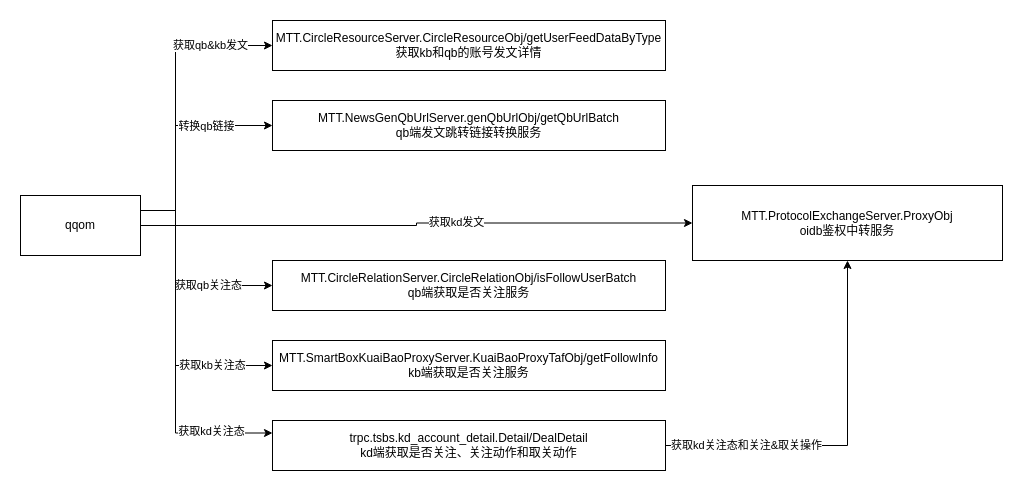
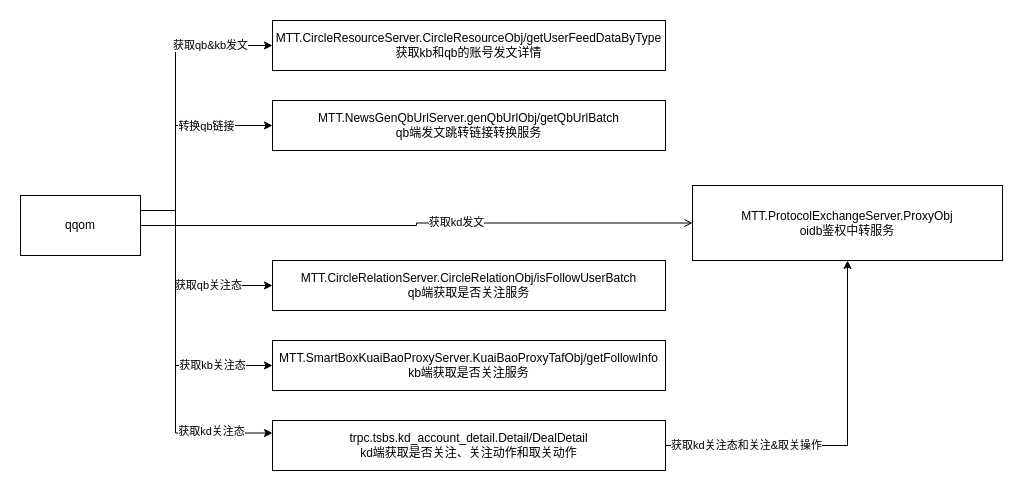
edge "qqom" -> "MTT.ProtocolExchangeServer.ProxyObj oidb鉴权中转服务": arrowhead classic -> open
